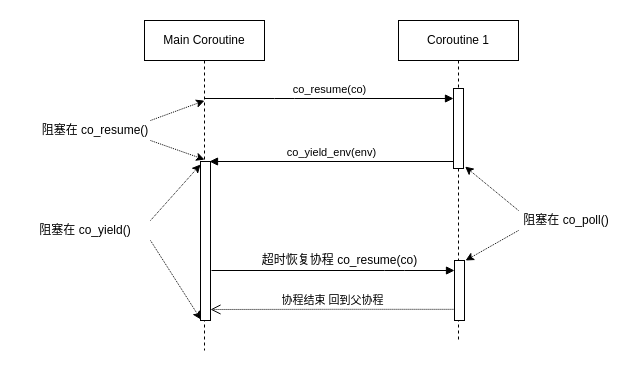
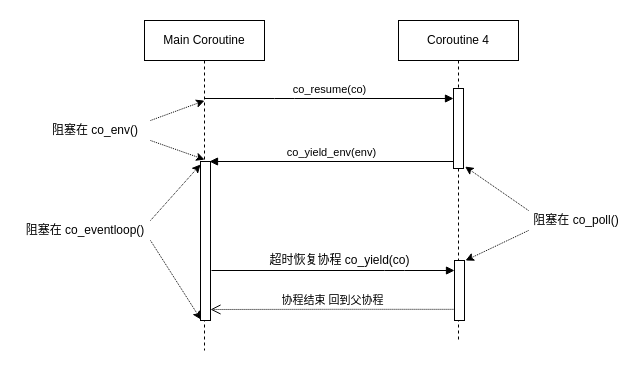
node "Coroutine 1": label "Coroutine 1" -> "Coroutine 4"
node "阻塞在 co_resume()": label "阻塞在 co_resume()" -> "阻塞在 co_env()"
node "阻塞在 co_poll()": moved (567, 221) -> (577, 221)
node "阻塞在 co_yield()": label "阻塞在 co_yield()" -> "阻塞在 co_eventloop()"
node "超时恢复协程 co_resume(co)": label "超时恢复协程 co_resume(co)" -> "超时恢复协程 co_yield(co)"
